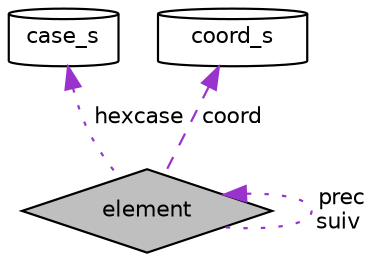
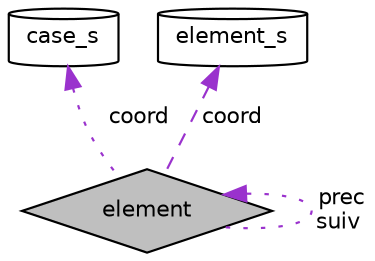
node "coord_s": label "coord_s" -> "element_s"
edge "element" -> "case_s": label " hexcase" -> " coord"
